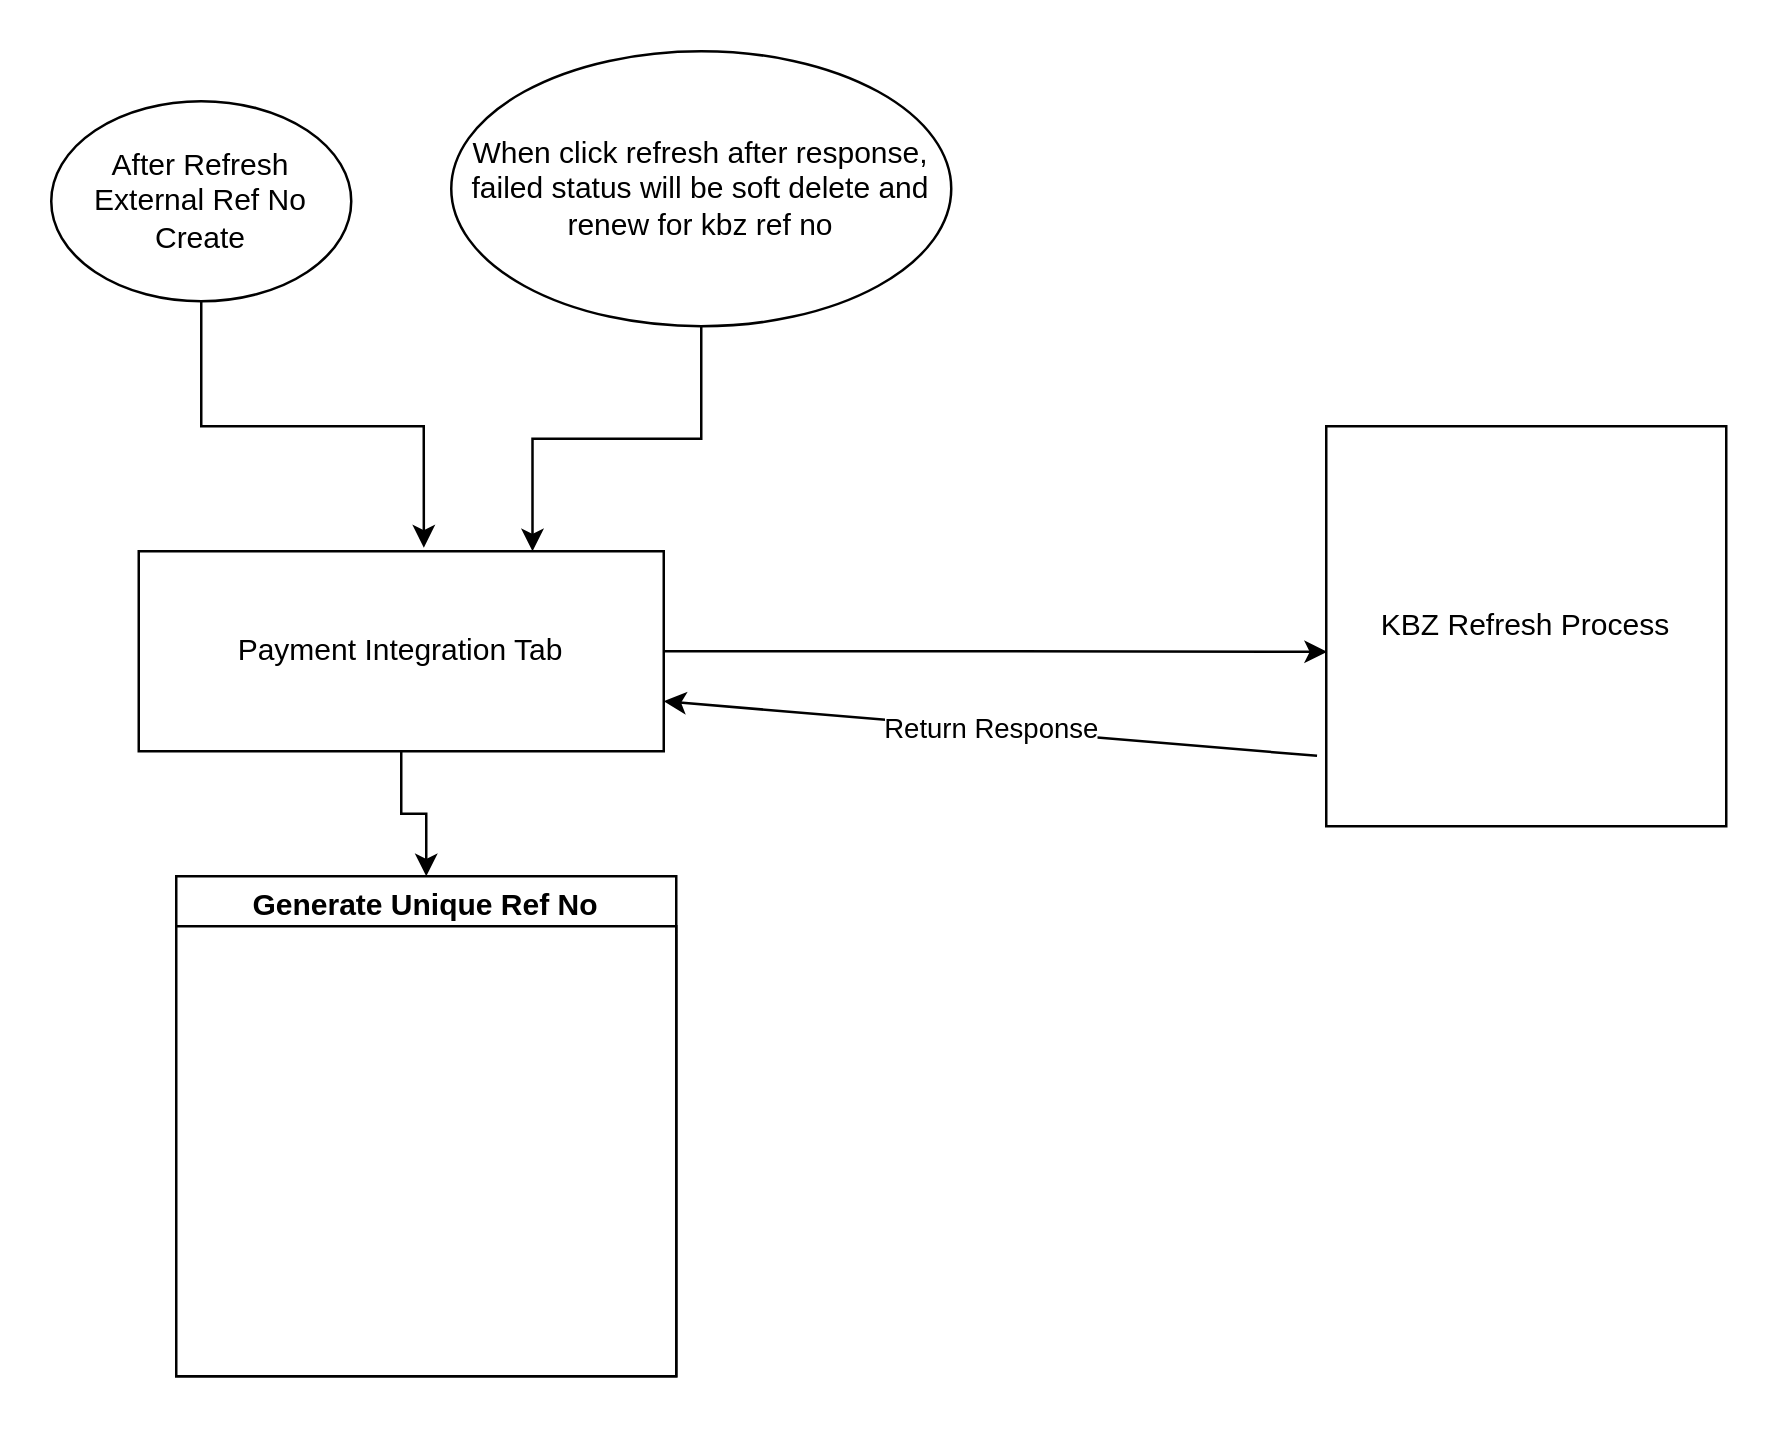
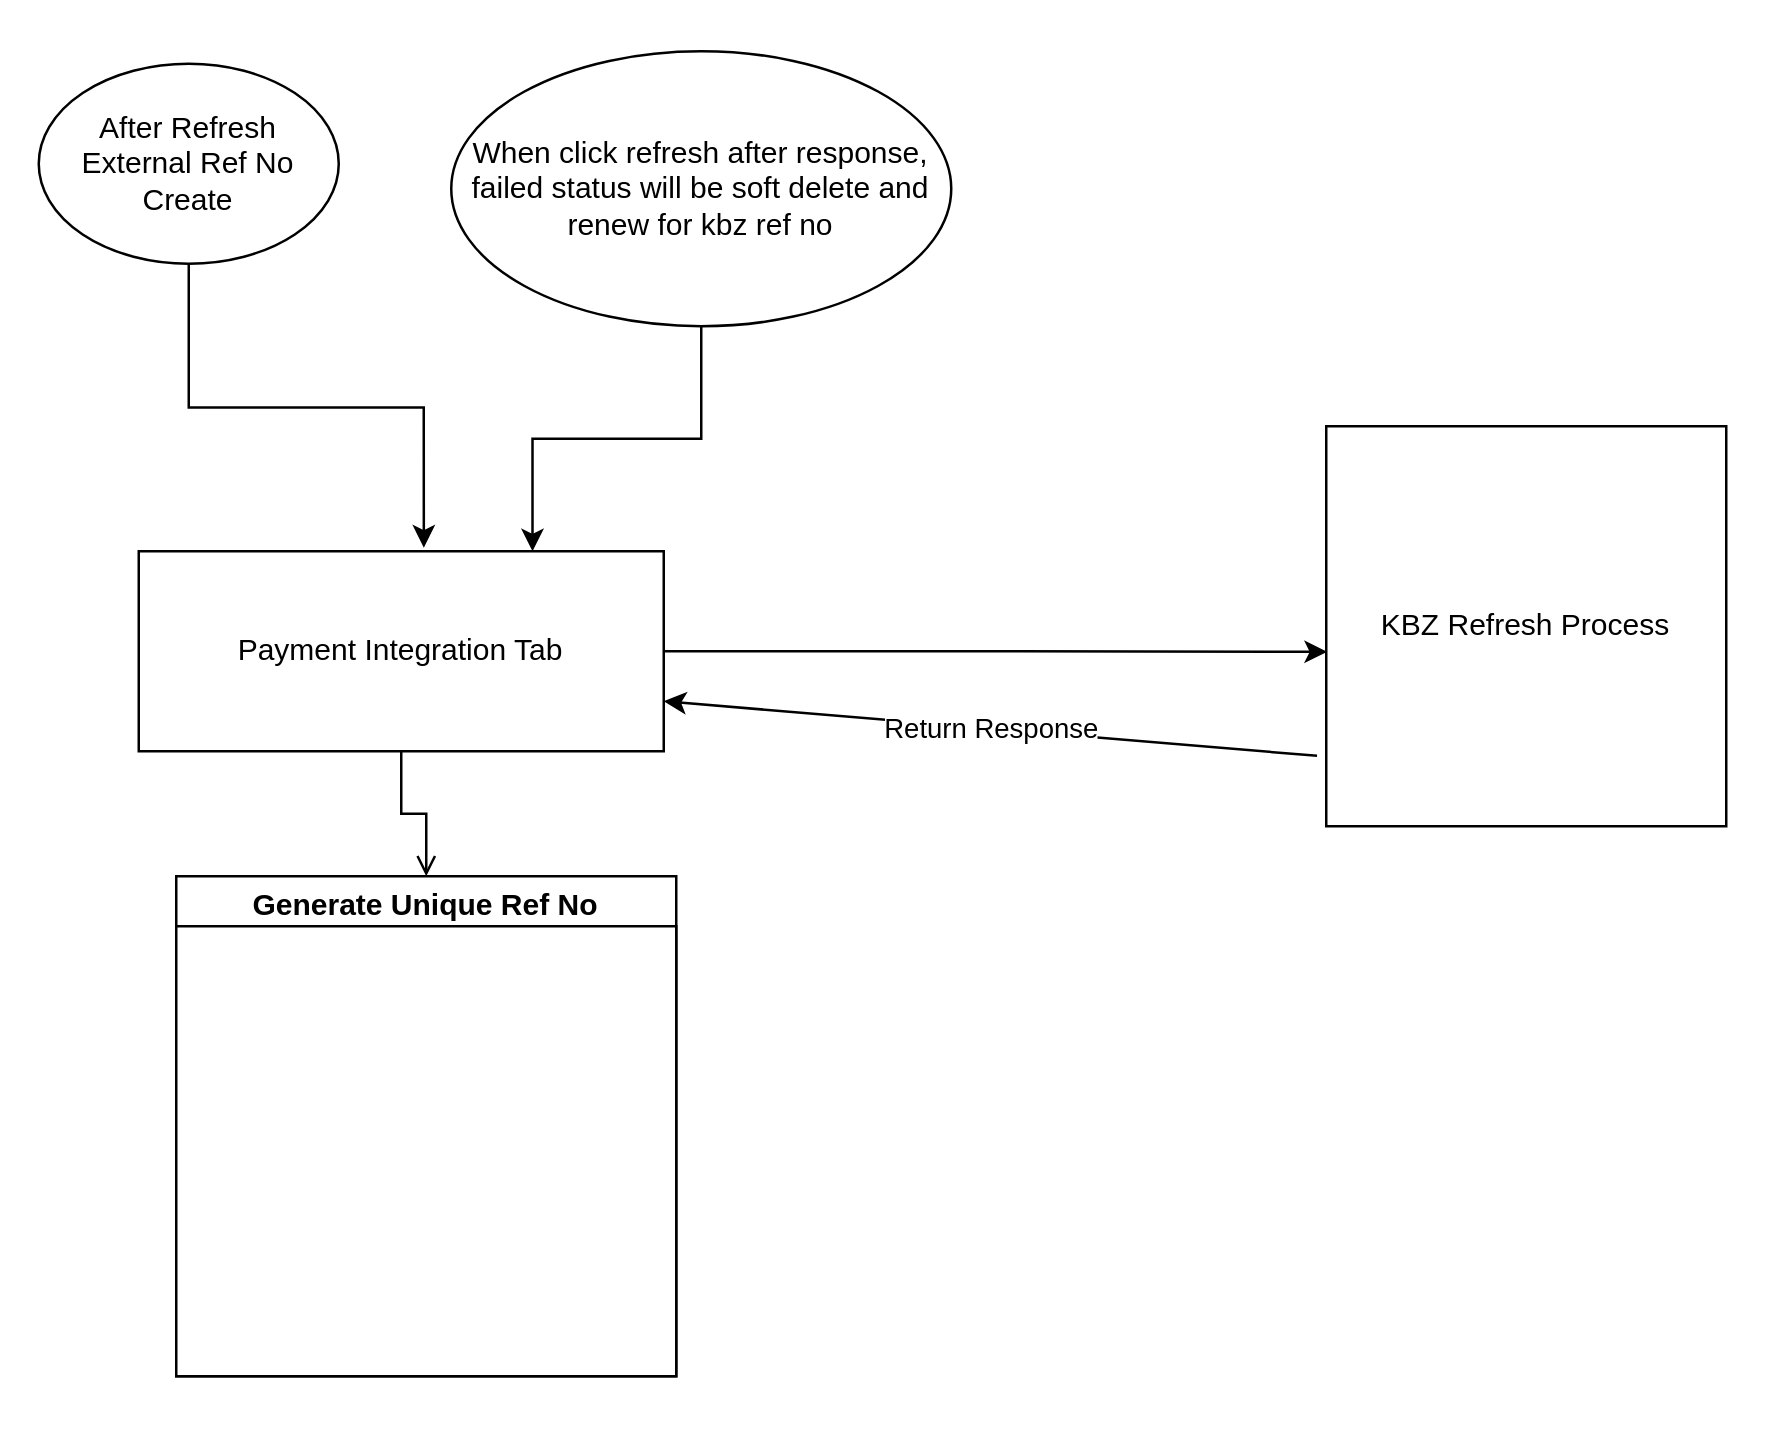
node "After Refresh External Ref No Create": moved (201, 201) -> (189, 164)
edge "Payment Integration Tab" -> "Generate Unique Ref No": arrowhead classic -> open
